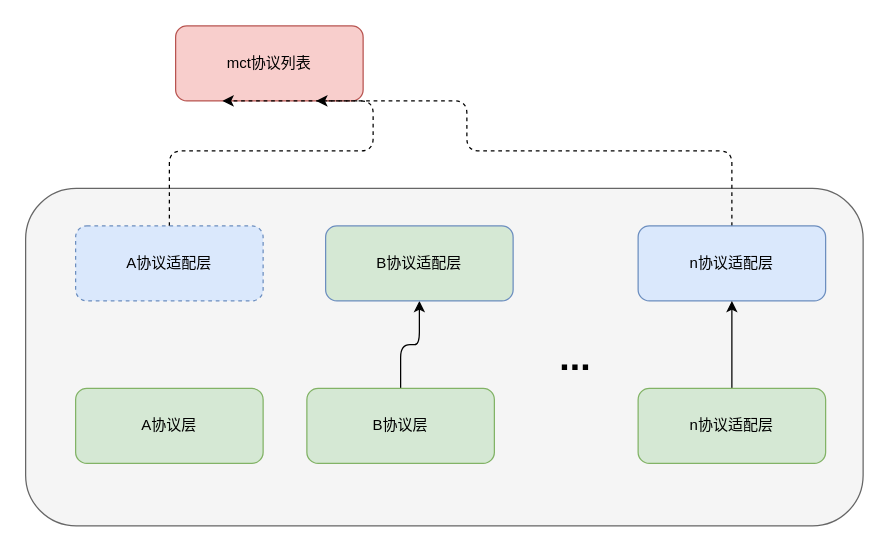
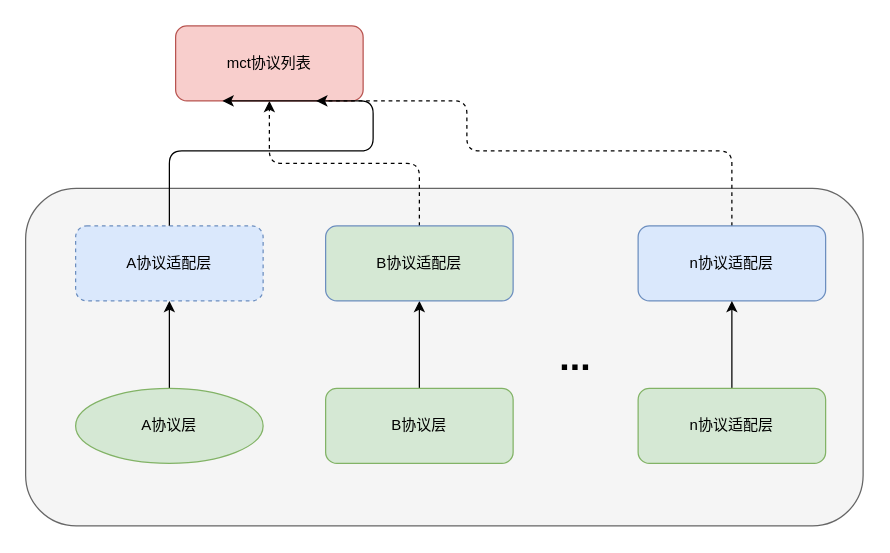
edge "A协议适配层" -> "mct协议列表": style dashed -> solid
edge "B协议适配层" -> "mct协议列表": added
edge "A协议层" -> "A协议适配层": added
node "A协议层": shape rounded rectangle -> ellipse
node "B协议层": moved (401, 426) -> (419, 426)
